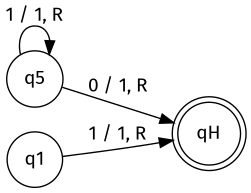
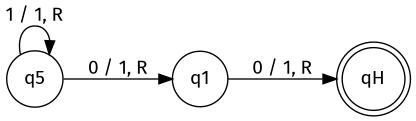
edge "q5" -> "qH": now "q5" -> "q1"
edge "q1" -> "qH": label "1 / 1, R" -> "0 / 1, R"
